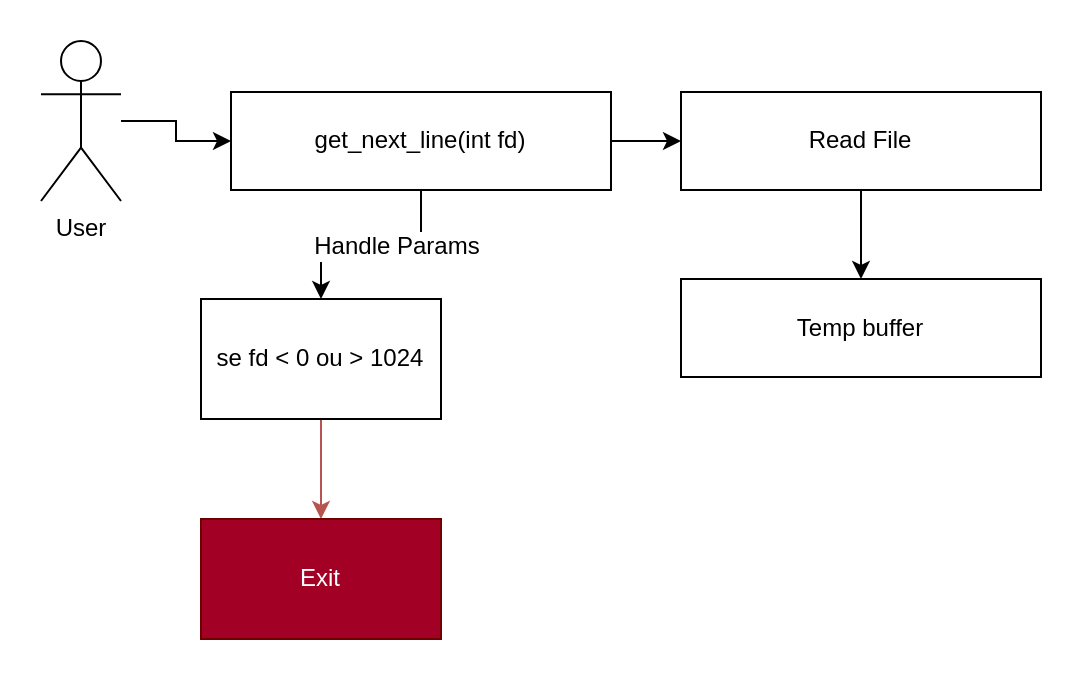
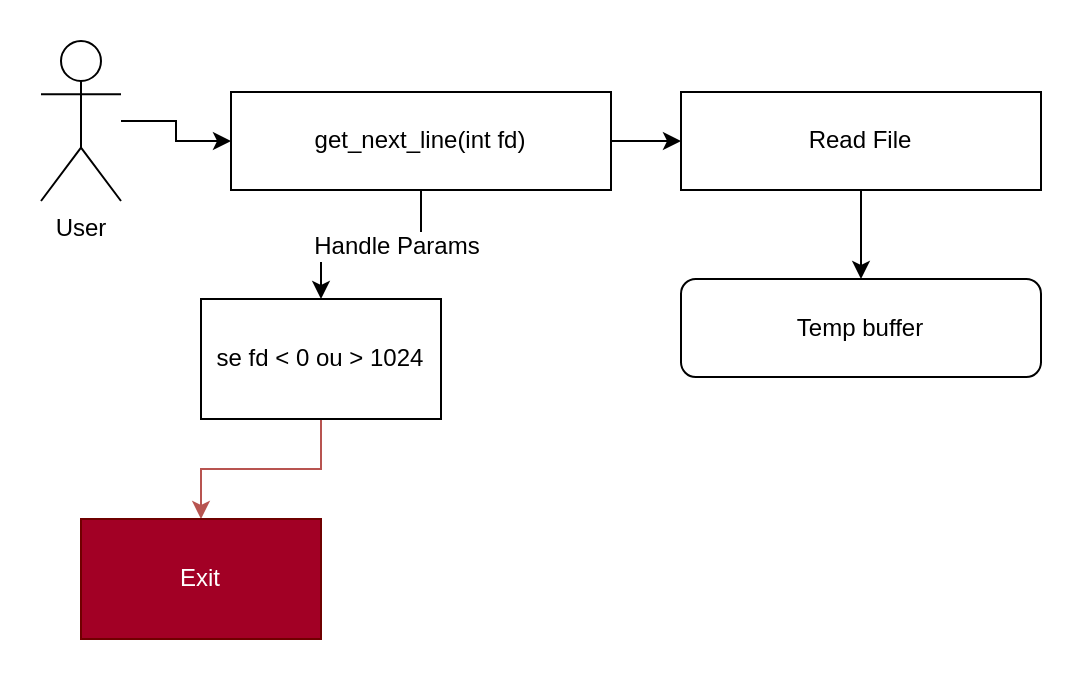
node "Temp buffer": shape rectangle -> rounded rectangle
node "Exit": moved (321, 579) -> (201, 579)
